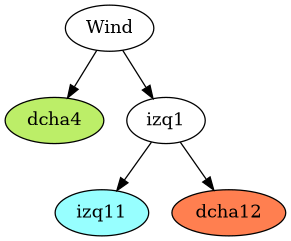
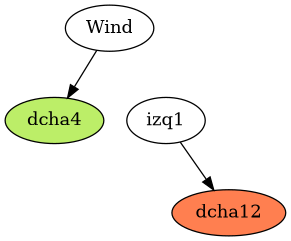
edge "Wind" -> "izq1": removed
node "izq11": removed
